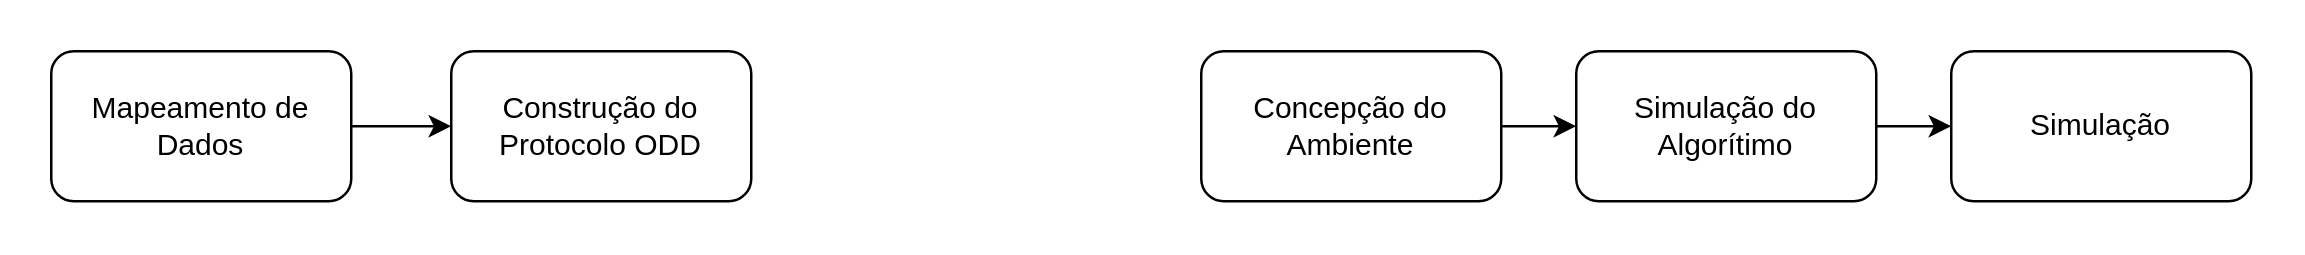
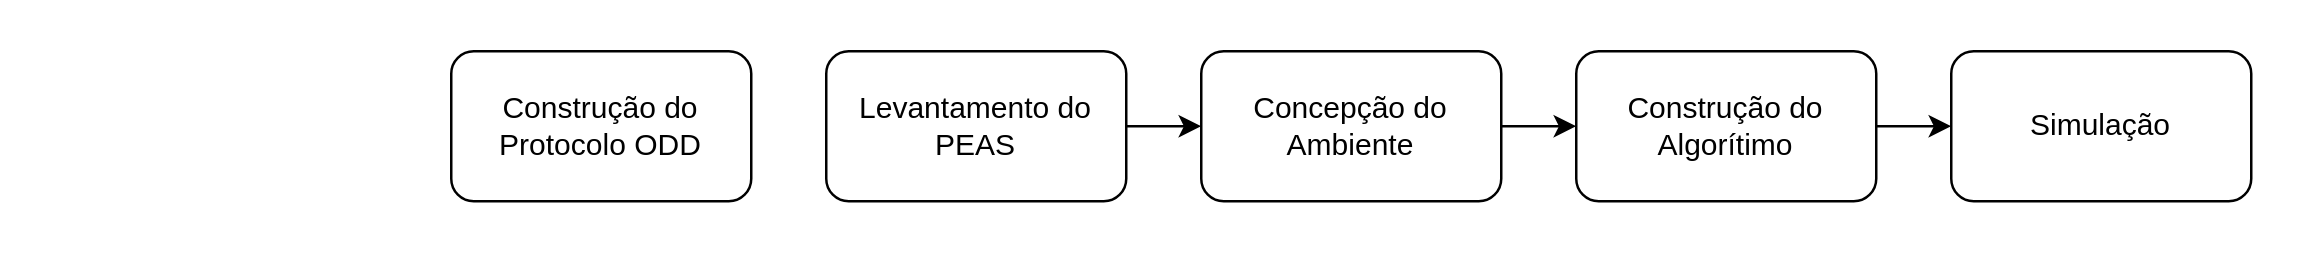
node "Mapeamento de Dados": removed
edge "Mapeamento de Dados" -> "Construção do Protocolo ODD": removed
node "Levantamento do PEAS": added
edge "Levantamento do PEAS" -> "Concepção do Ambiente": added
node "Simulação do Algorítimo": label "Simulação do Algorítimo" -> "Construção do Algorítimo"
